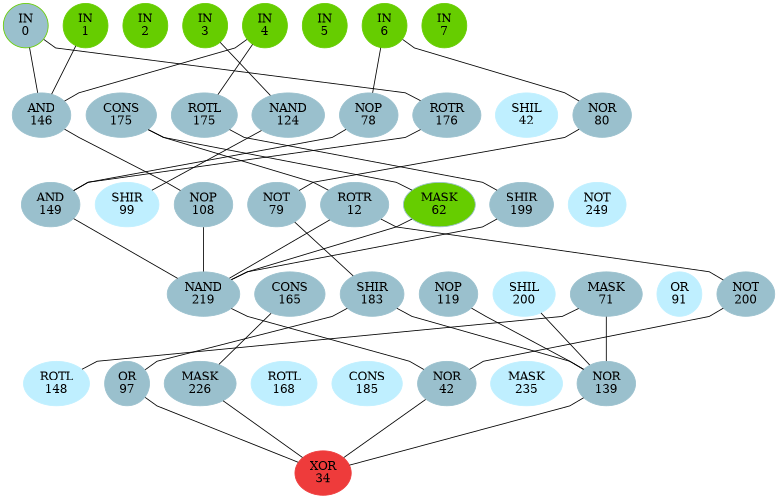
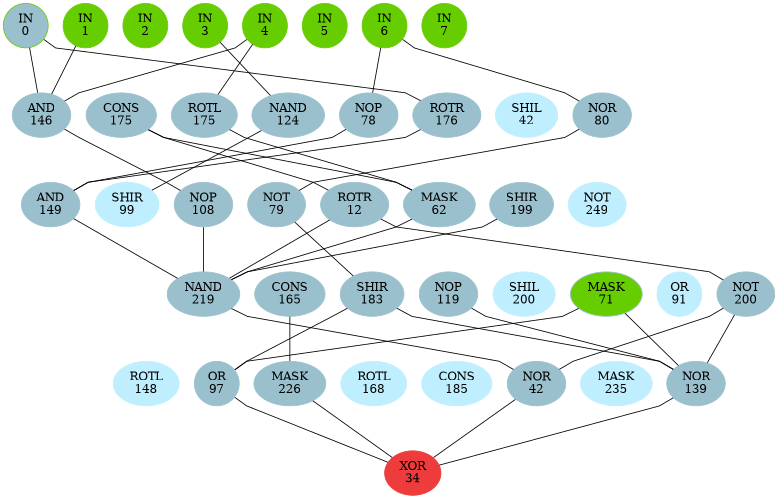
edge "ROTL 175" -- "SHIR 199": now "ROTL 175" -- "MASK 62"
node "MASK 62": fillcolor chartreuse3 -> lightblue3
node "MASK 71": fillcolor lightblue3 -> chartreuse3
edge "MASK 71" -- "ROTL 148": now "MASK 71" -- "OR 97"
edge "SHIL 200" -- "NOR 139": now "NOT 200" -- "NOR 139"
